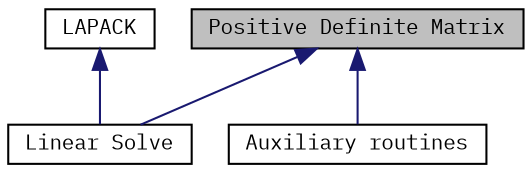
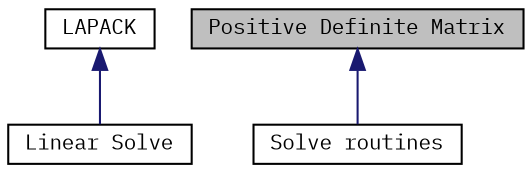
edge "Linear Solve" -> "Positive Definite Matrix": removed
node "Auxiliary routines": label "Auxiliary routines" -> "Solve routines"
